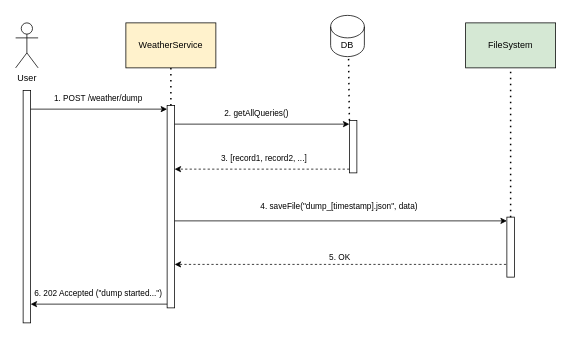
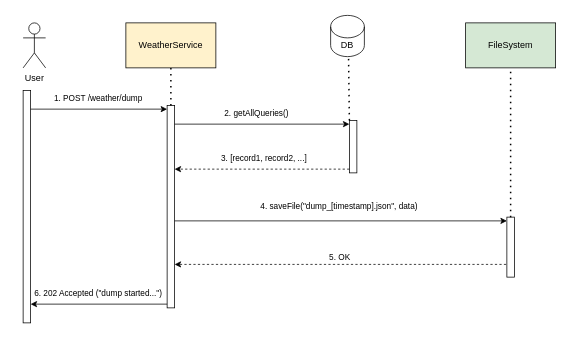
node "User": moved (27, 45) -> (34, 45)
